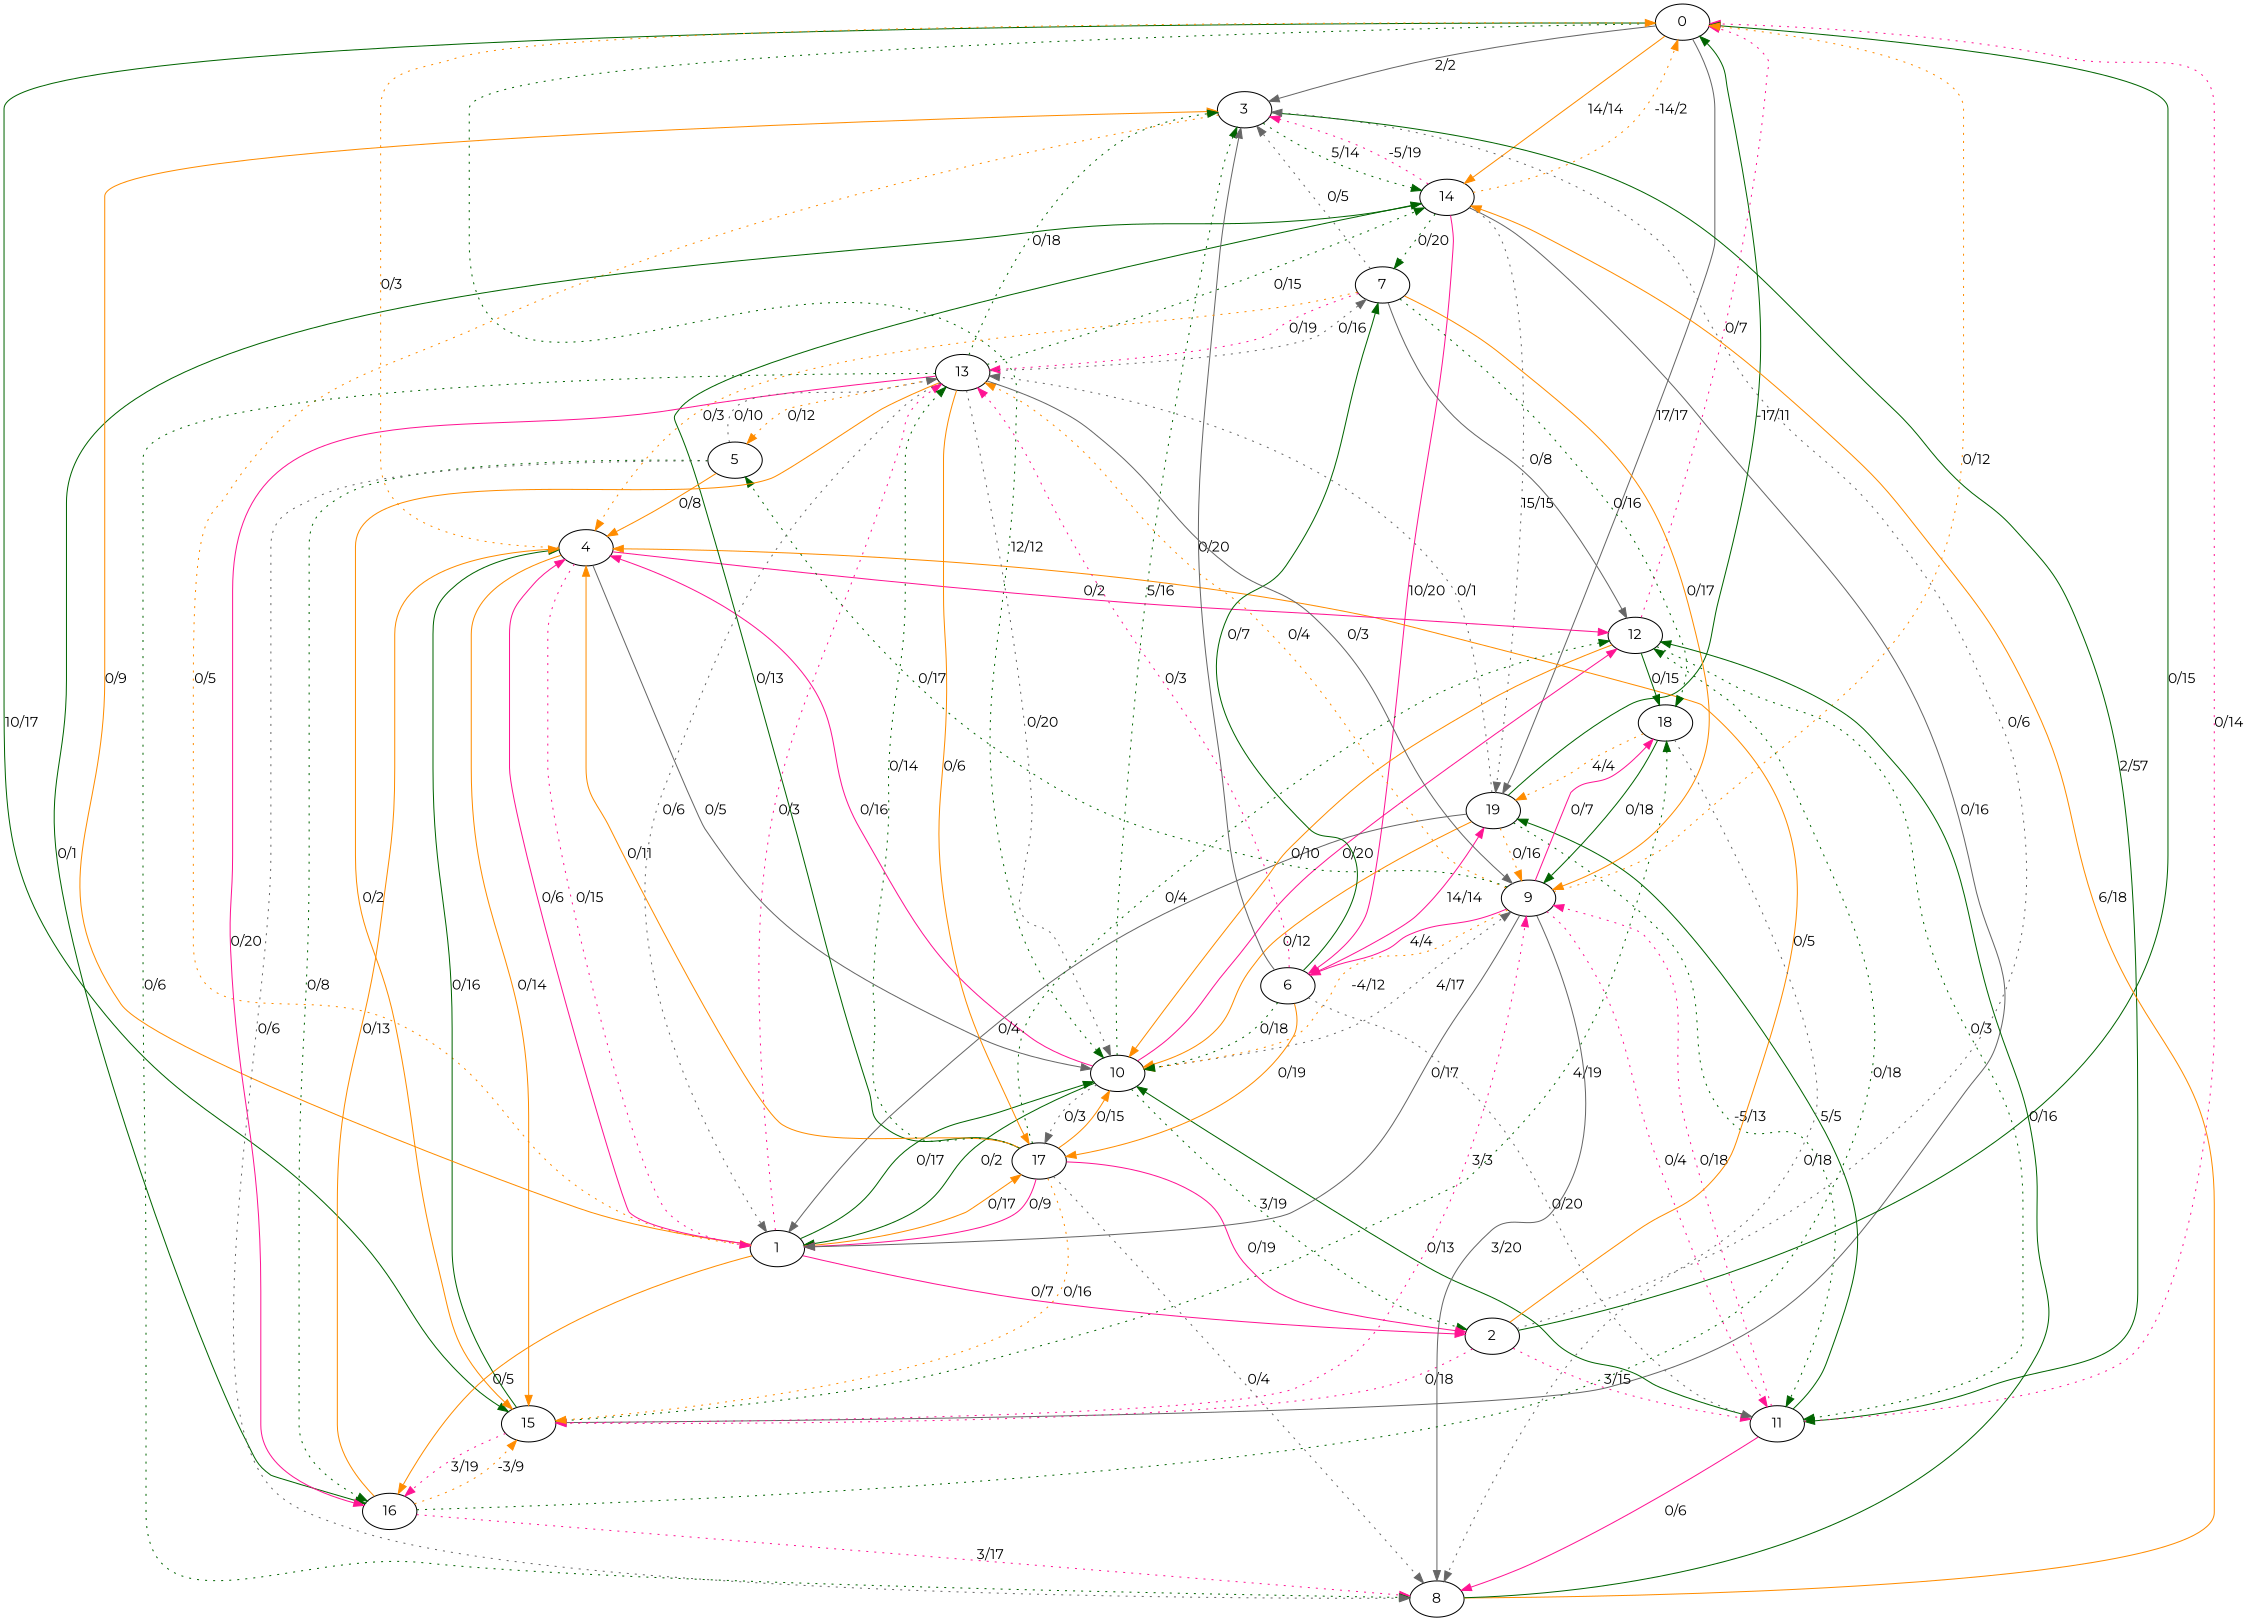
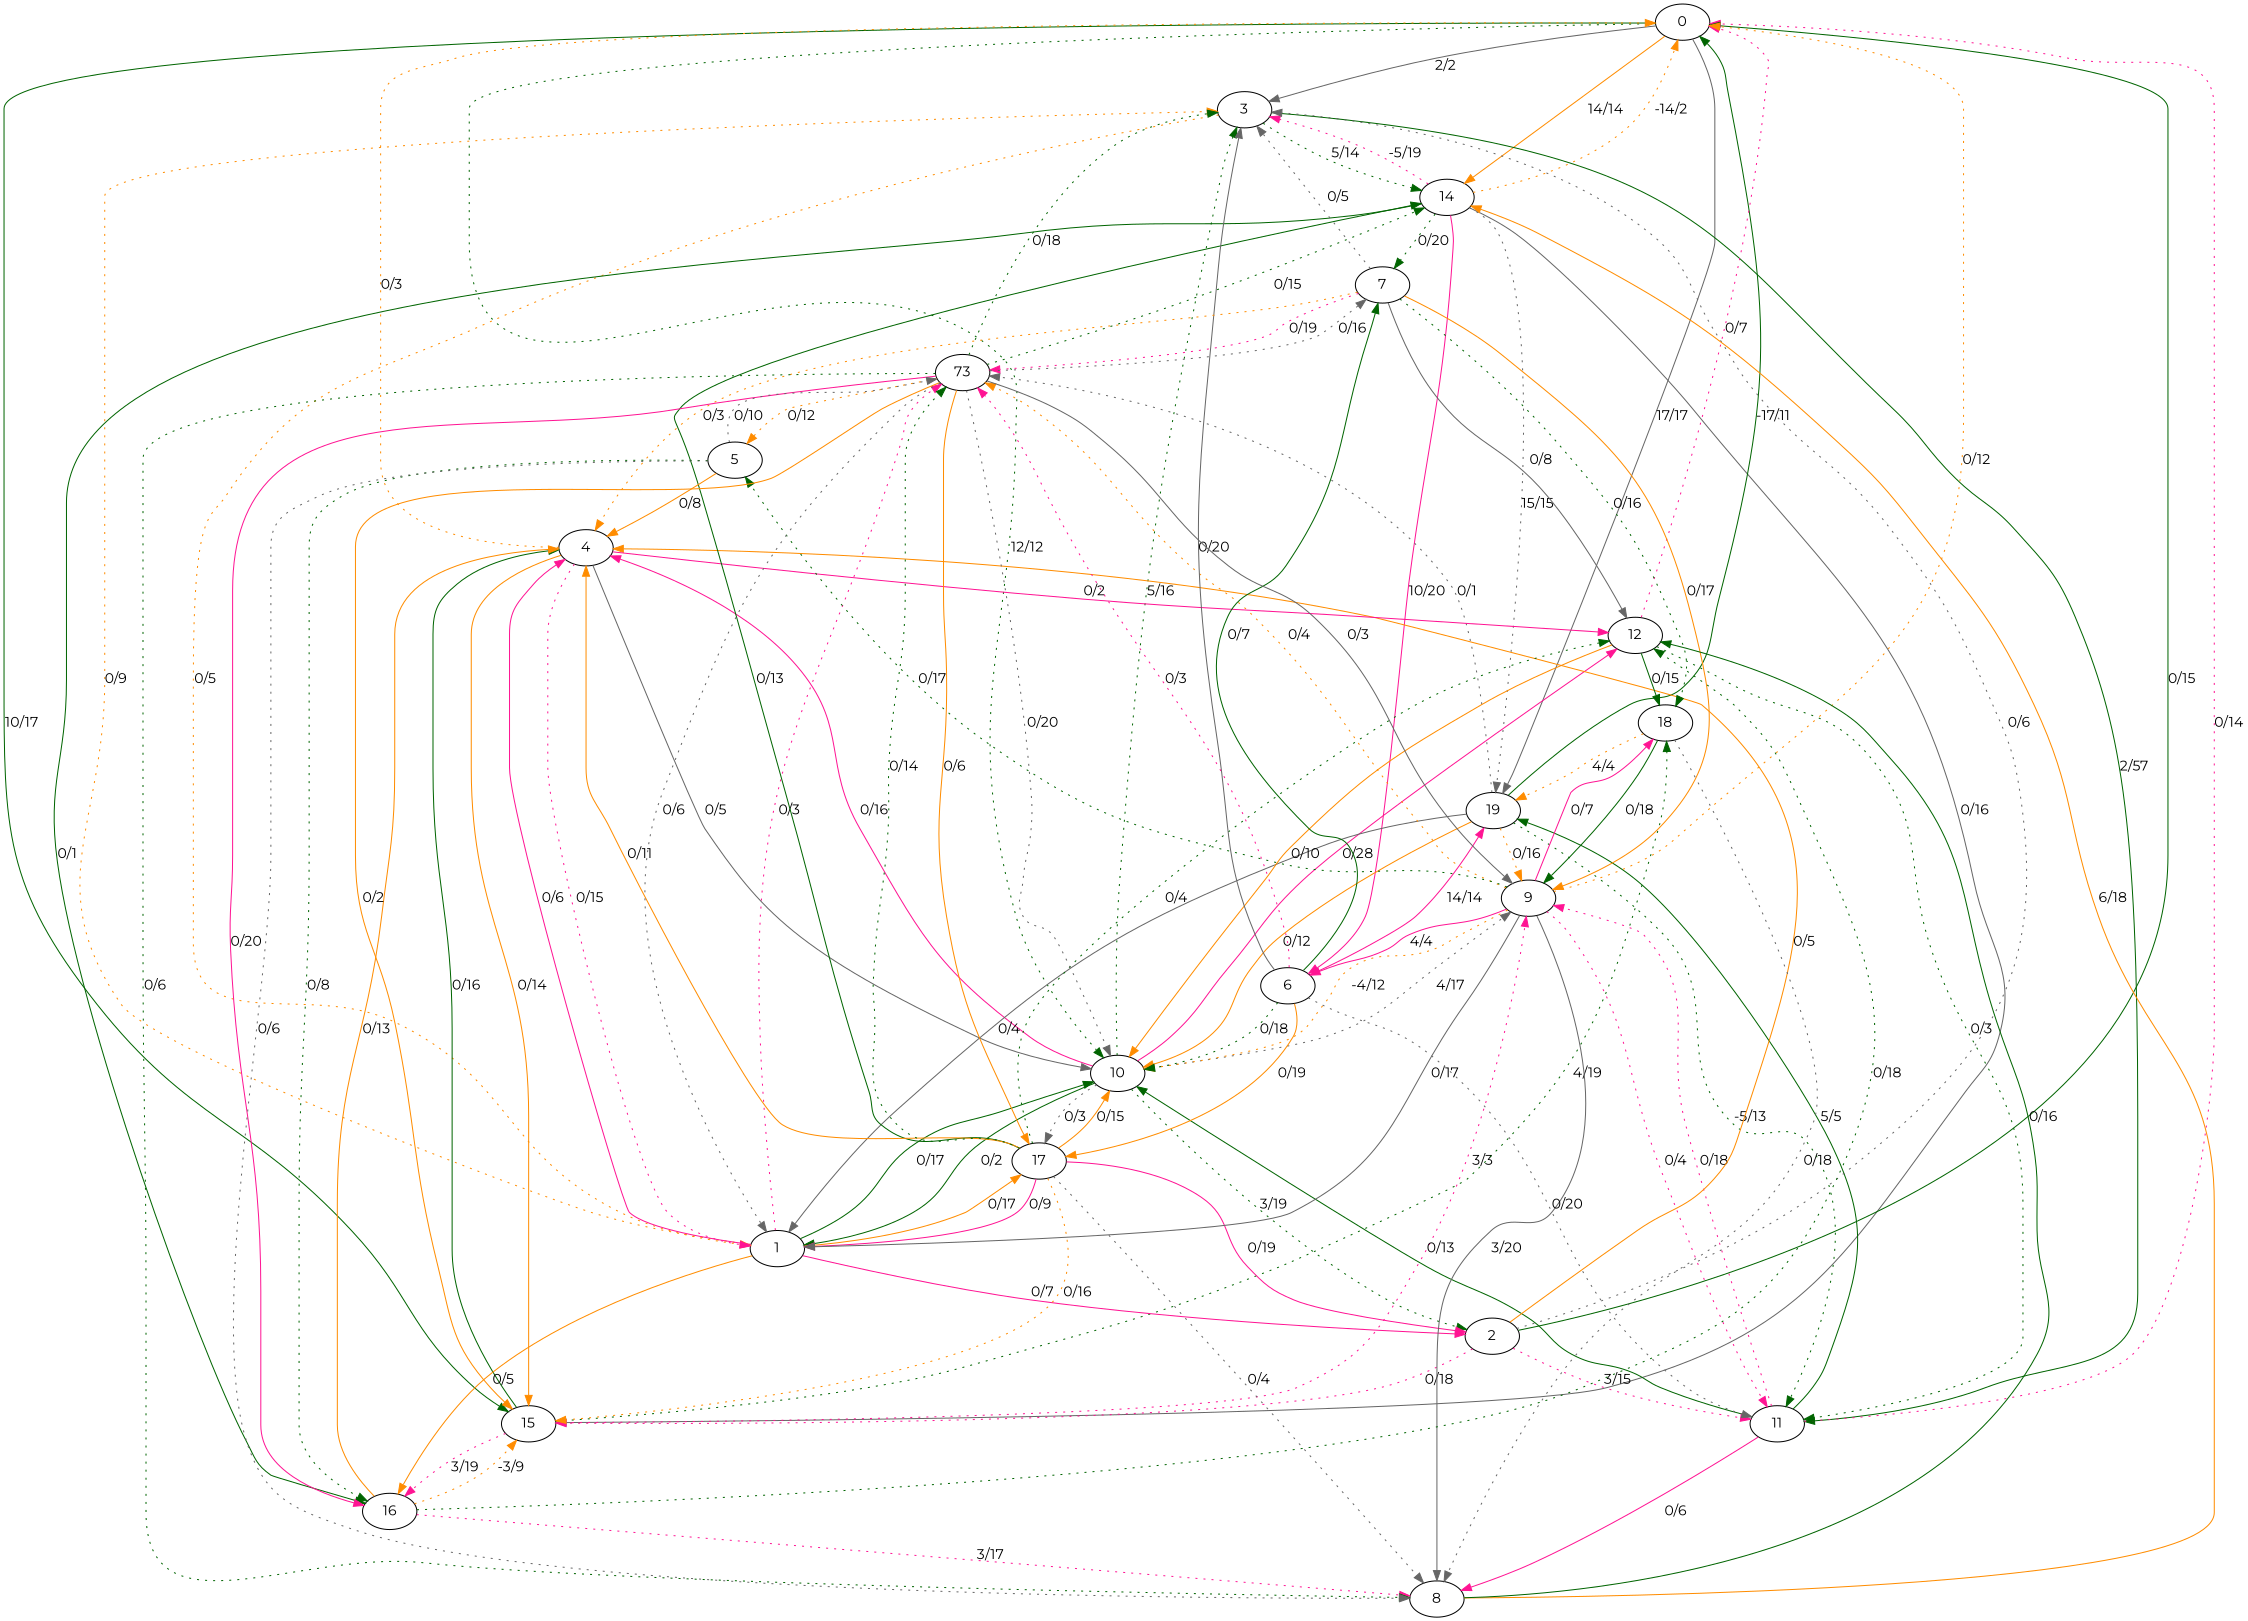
node "13": label "13" -> "73"
edge "1" -> "3": style solid -> dotted
edge "10" -> "12": label "0/20" -> "0/28"
